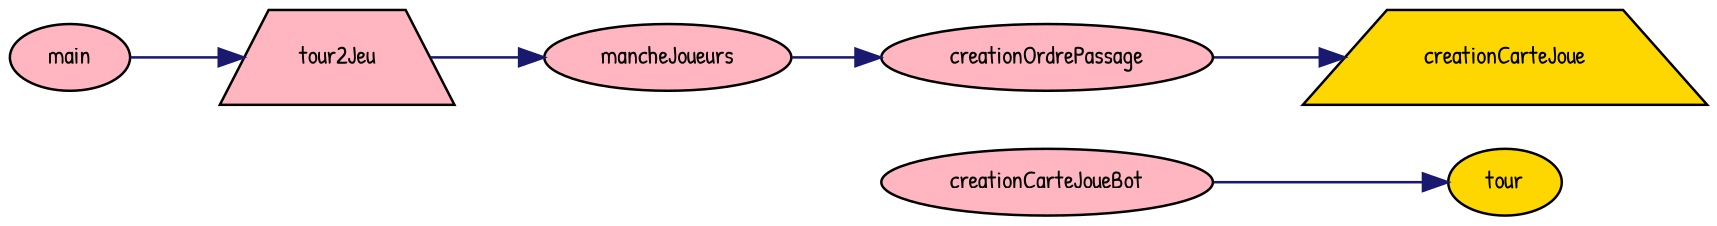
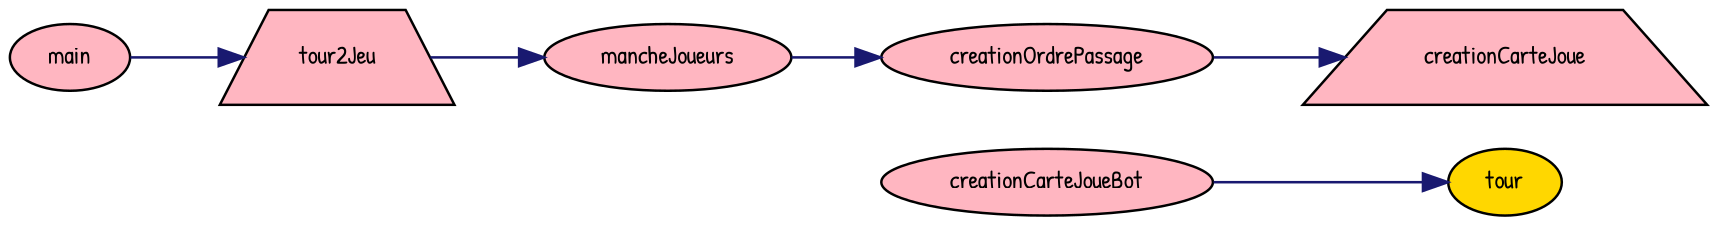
node "creationCarteJoue": fillcolor gold -> lightpink
